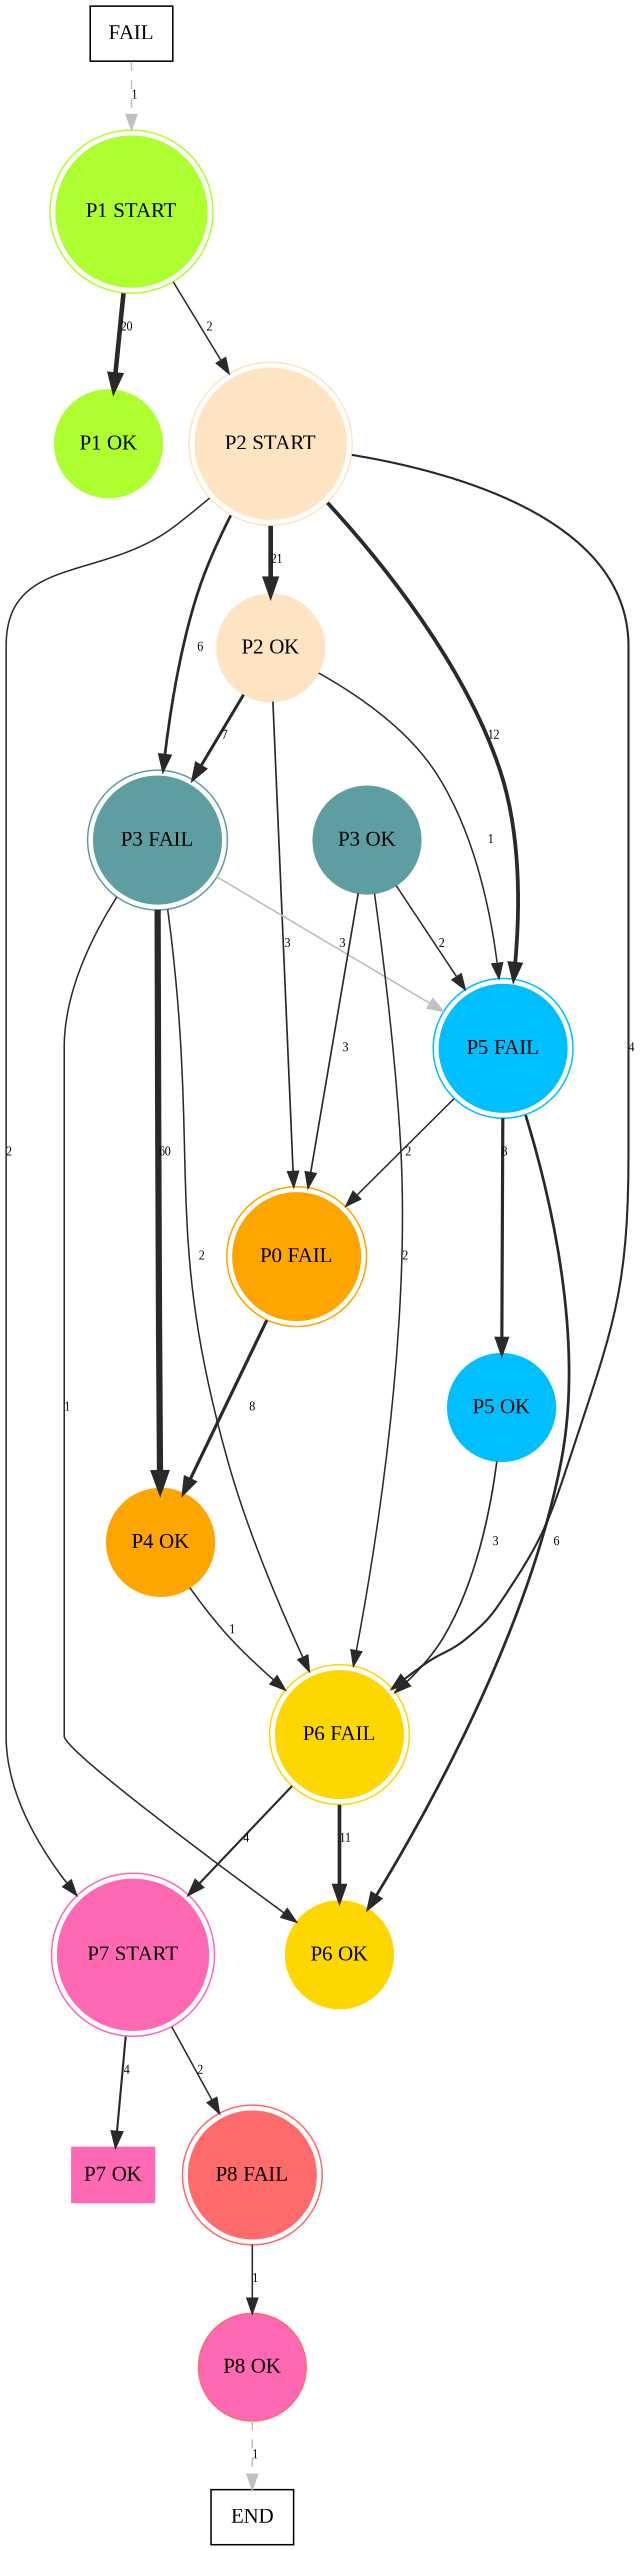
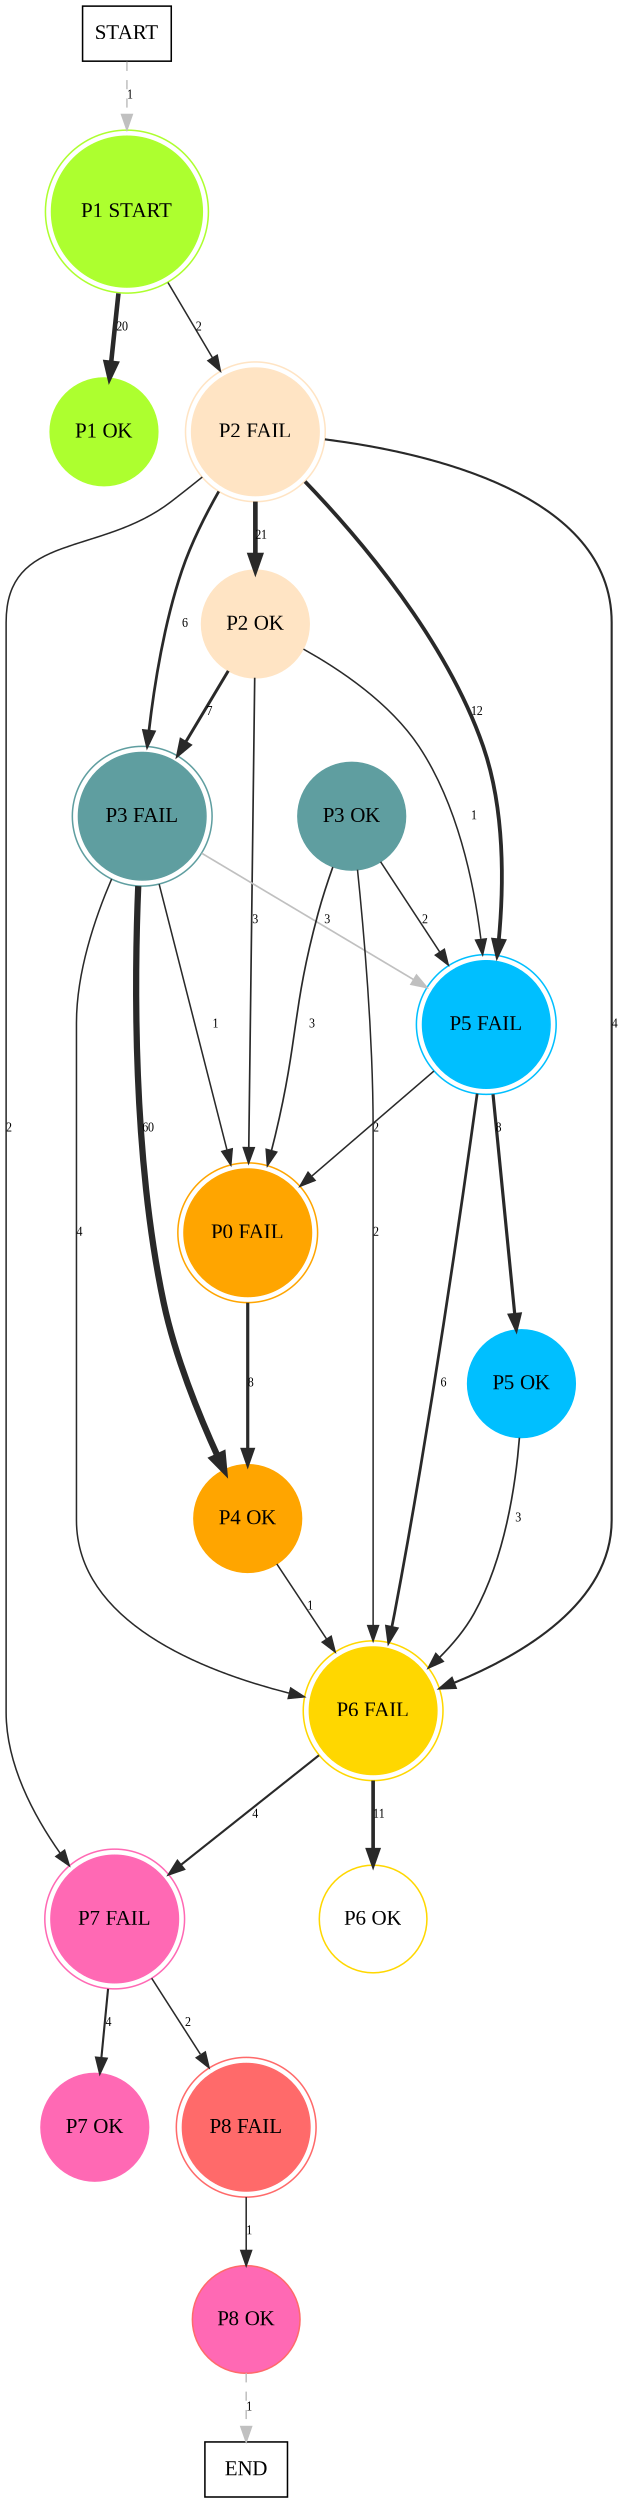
node "FAIL": label "FAIL" -> "START"
node "P2 START": label "P2 START" -> "P2 FAIL"
edge "P3 FAIL" -> "P6 FAIL": label "2" -> "4"
edge "P3 FAIL" -> "P6 OK": now "P3 FAIL" -> "P0 FAIL"
edge "P5 FAIL" -> "P6 OK": now "P5 FAIL" -> "P6 FAIL"
node "P7 START": label "P7 START" -> "P7 FAIL"
node "P6 OK": fillcolor gold -> white
node "P7 OK": shape box -> circle
